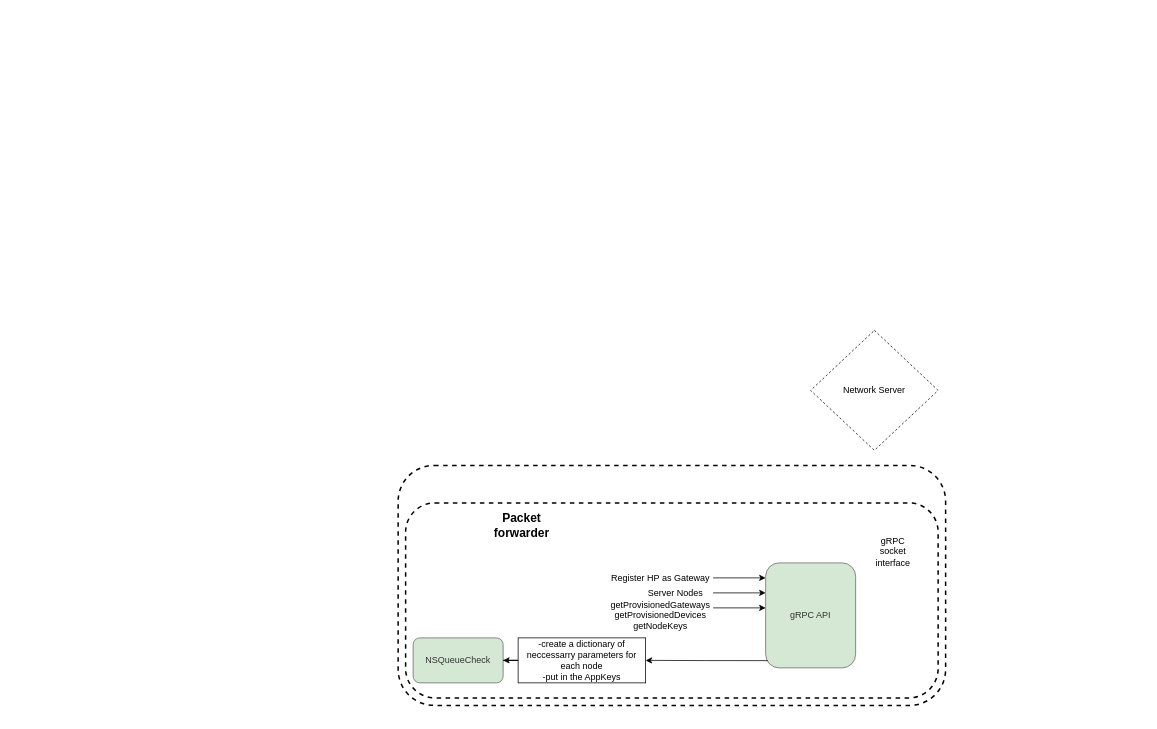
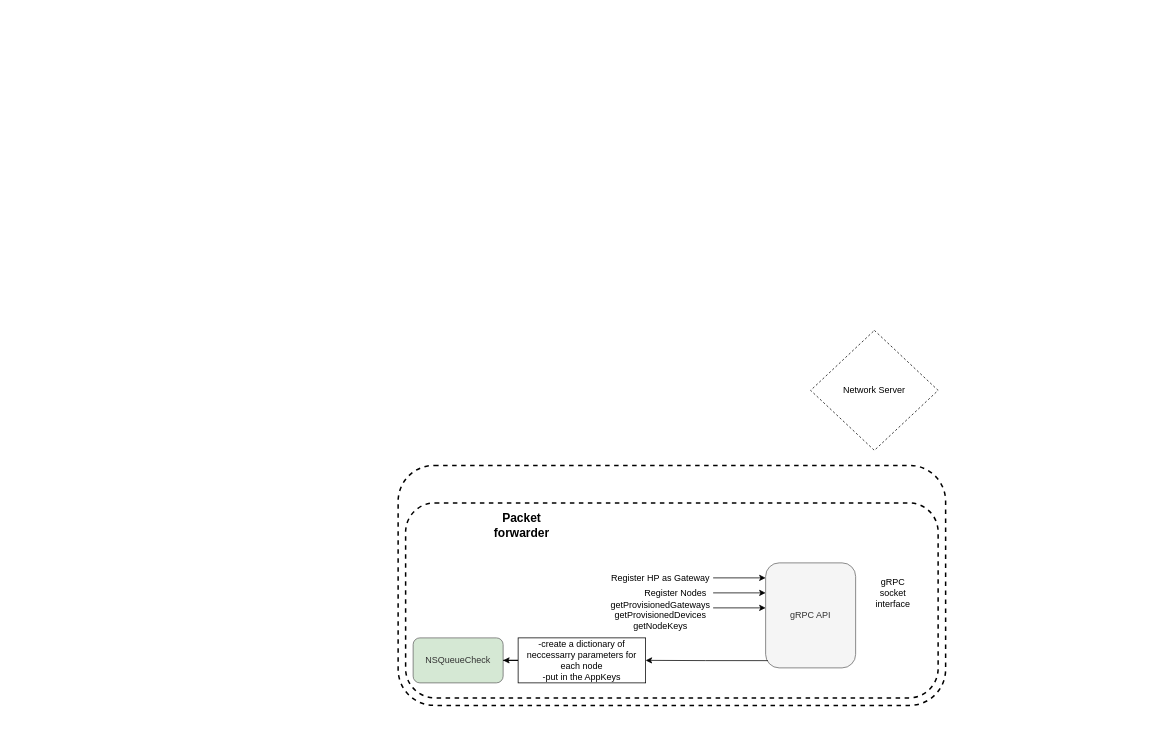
node "gRPC socket interface": moved (893, 552) -> (893, 593)
node "Server Nodes": label "Server Nodes" -> "Register Nodes"
node "gRPC API": fillcolor #d5e8d4 -> #f5f5f5
